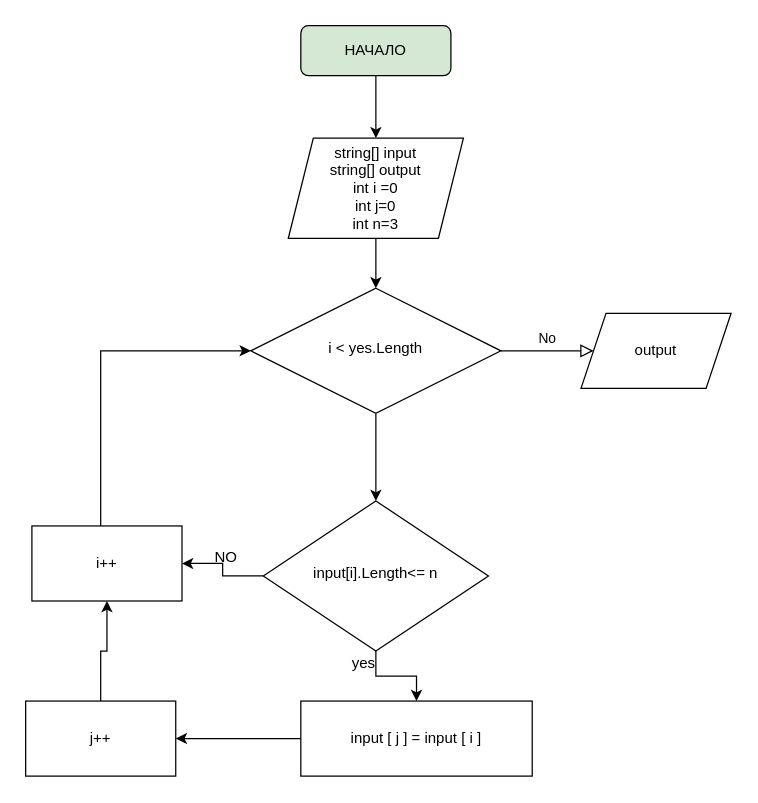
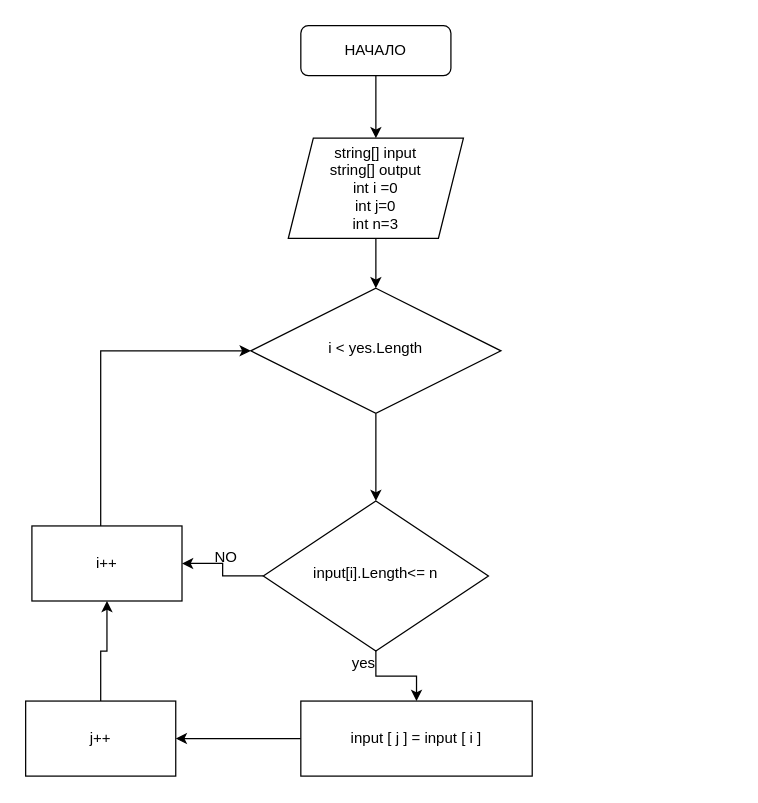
node "НАЧАЛО": fillcolor #d5e8d4 -> #ffffff
edge "i < yes.Length" -> "output": removed, label "No"
node "output": removed
